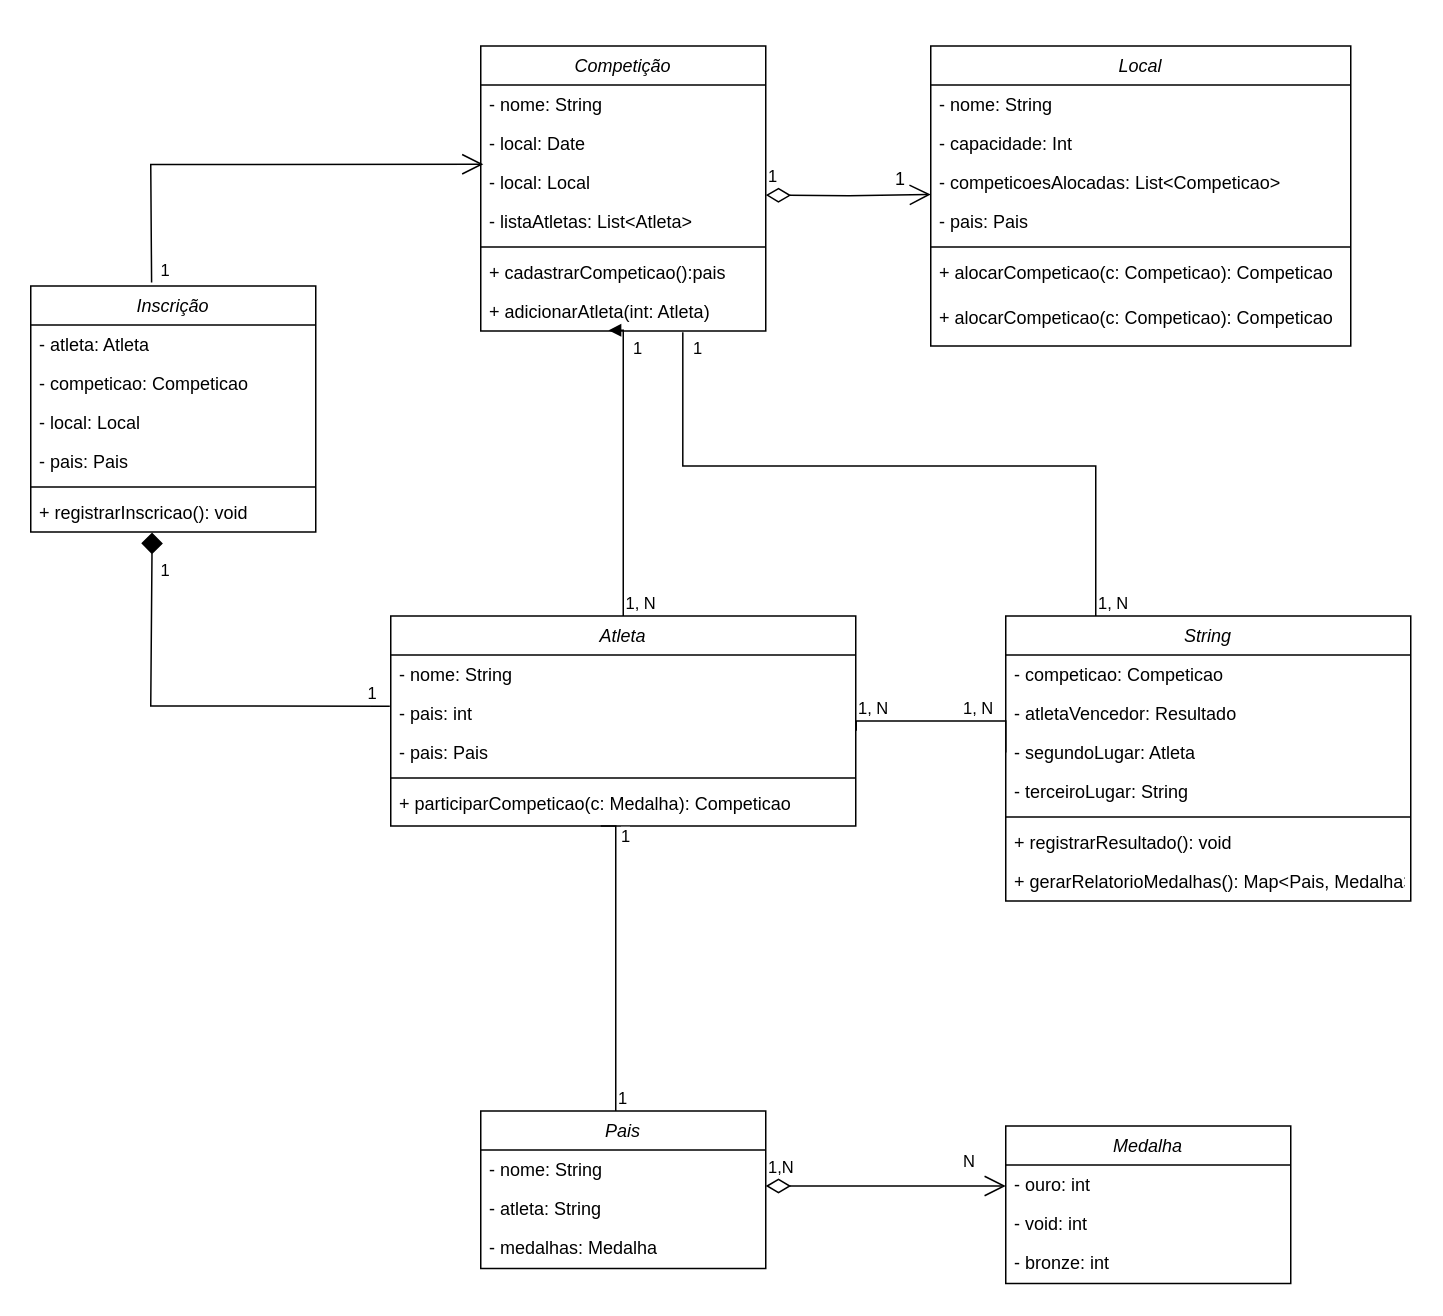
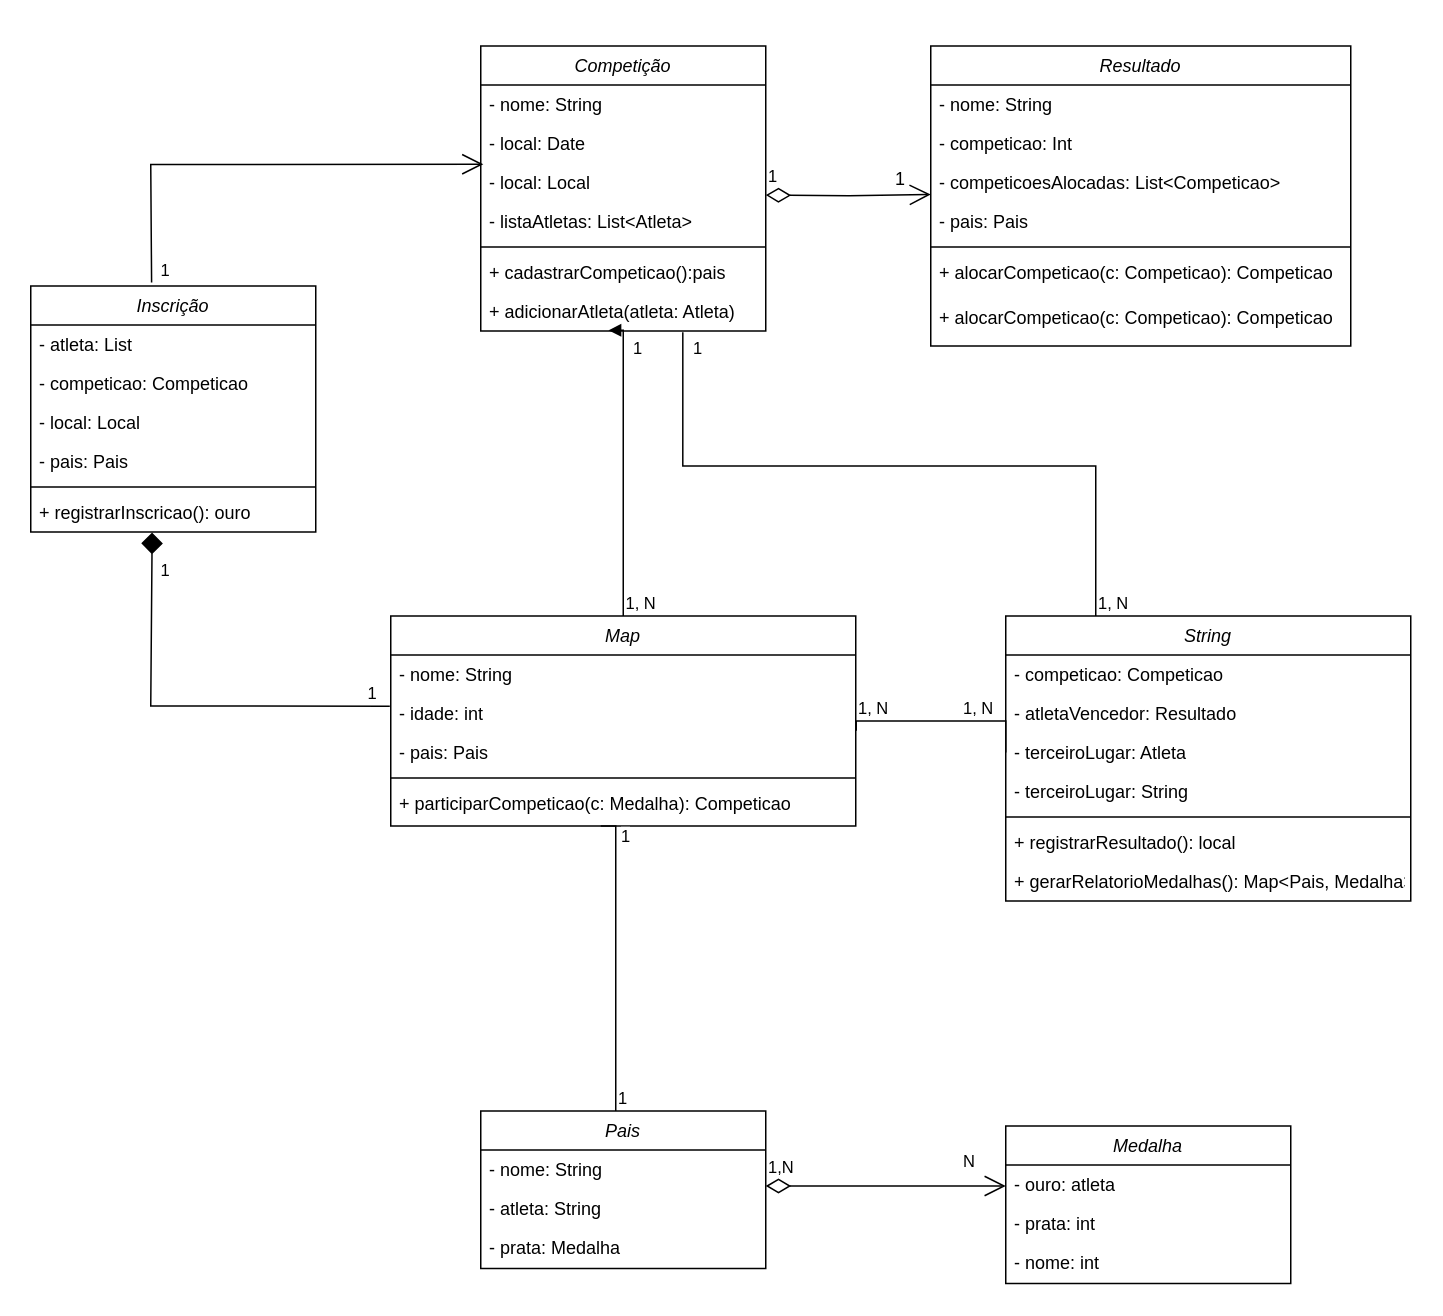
node "Local": label "Local" -> "Resultado"
node "- capacidade: Int": label "- capacidade: Int" -> "- competicao: Int"
node "+ adicionarAtleta(int: Atleta)": label "+ adicionarAtleta(int: Atleta)" -> "+ adicionarAtleta(atleta: Atleta)"
node "- atleta: Atleta": label "- atleta: Atleta" -> "- atleta: List"
node "+ registrarInscricao(): void": label "+ registrarInscricao(): void" -> "+ registrarInscricao(): ouro"
node "Atleta": label "Atleta" -> "Map"
node "- pais: int": label "- pais: int" -> "- idade: int"
node "- segundoLugar: Atleta": label "- segundoLugar: Atleta" -> "- terceiroLugar: Atleta"
node "+ registrarResultado(): void": label "+ registrarResultado(): void" -> "+ registrarResultado(): local"
node "- ouro: int": label "- ouro: int" -> "- ouro: atleta"
node "- void: int": label "- void: int" -> "- prata: int"
node "- medalhas: Medalha": label "- medalhas: Medalha" -> "- prata: Medalha"
node "- bronze: int": label "- bronze: int" -> "- nome: int"
